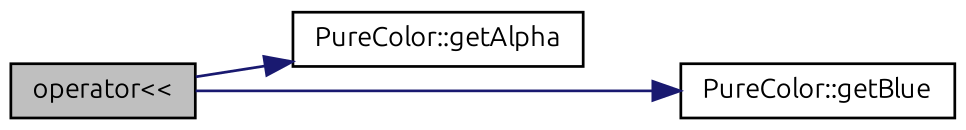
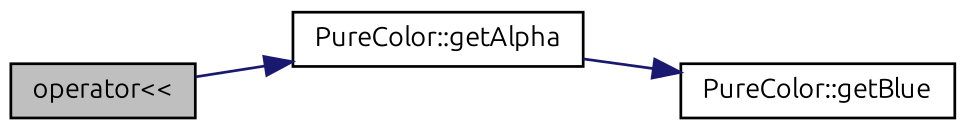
edge "operator<<" -> "PureColor::getBlue": now "PureColor::getAlpha" -> "PureColor::getBlue"
